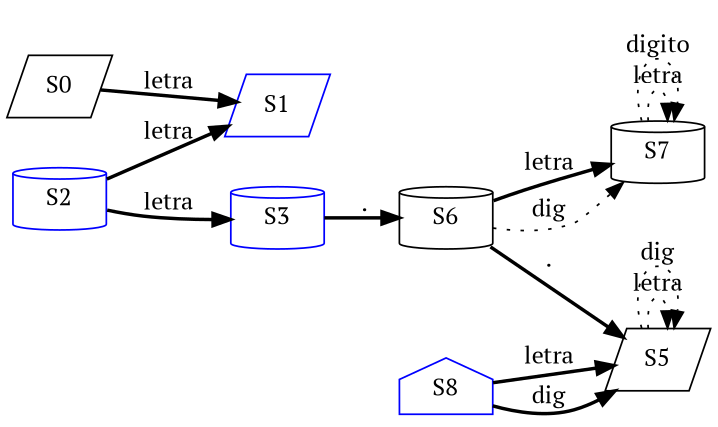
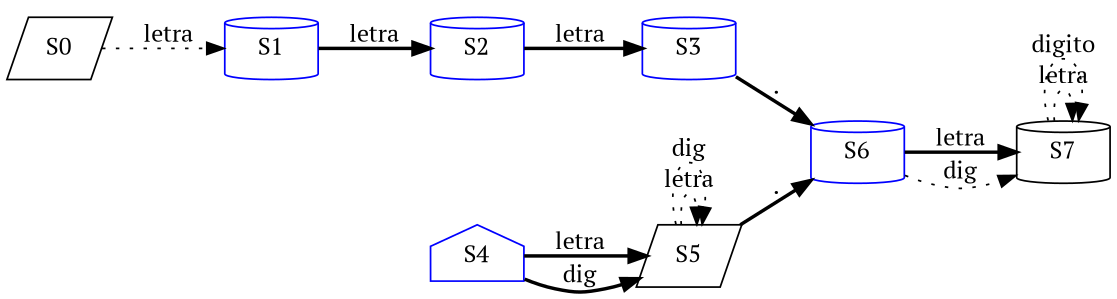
edge "S0" -> "S1": style bold -> dotted
node "S1": shape parallelogram -> cylinder
edge "S2" -> "S1": reversed
node "S6": color black -> blue
edge "S6" -> "S5": reversed
node "S8": label "S8" -> "S4"
